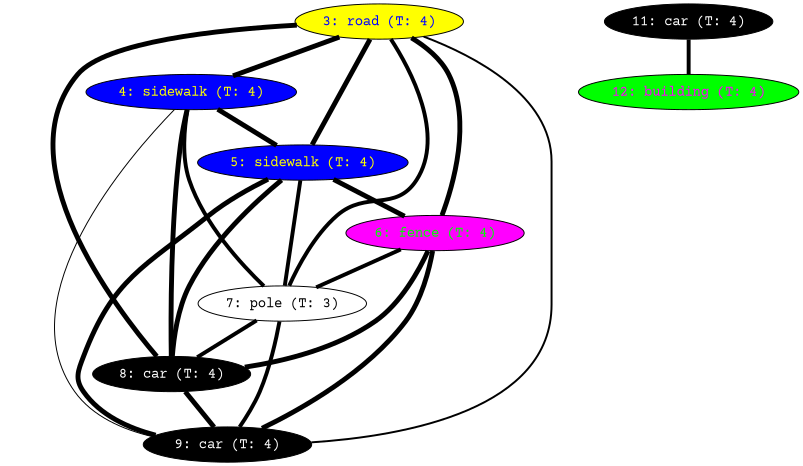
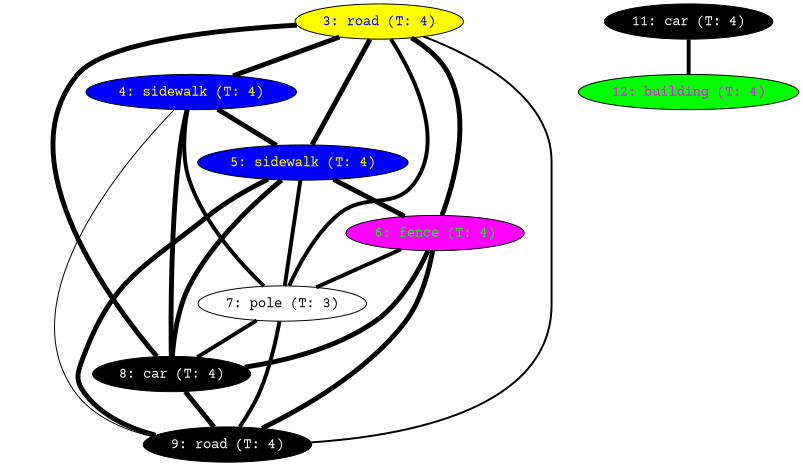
node "9: car (T: 4)": label "9: car (T: 4)" -> "9: road (T: 4)"
